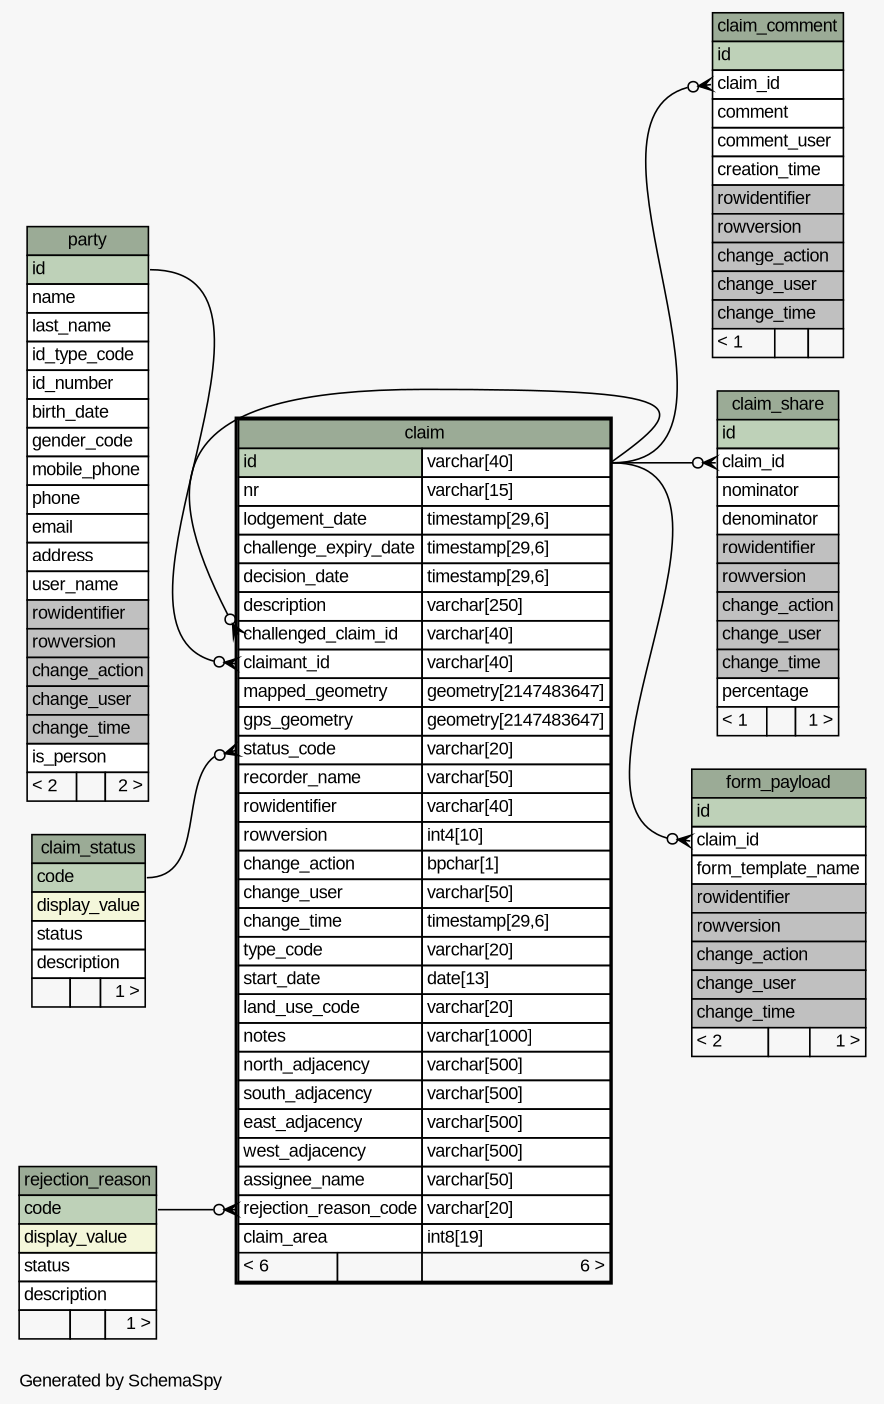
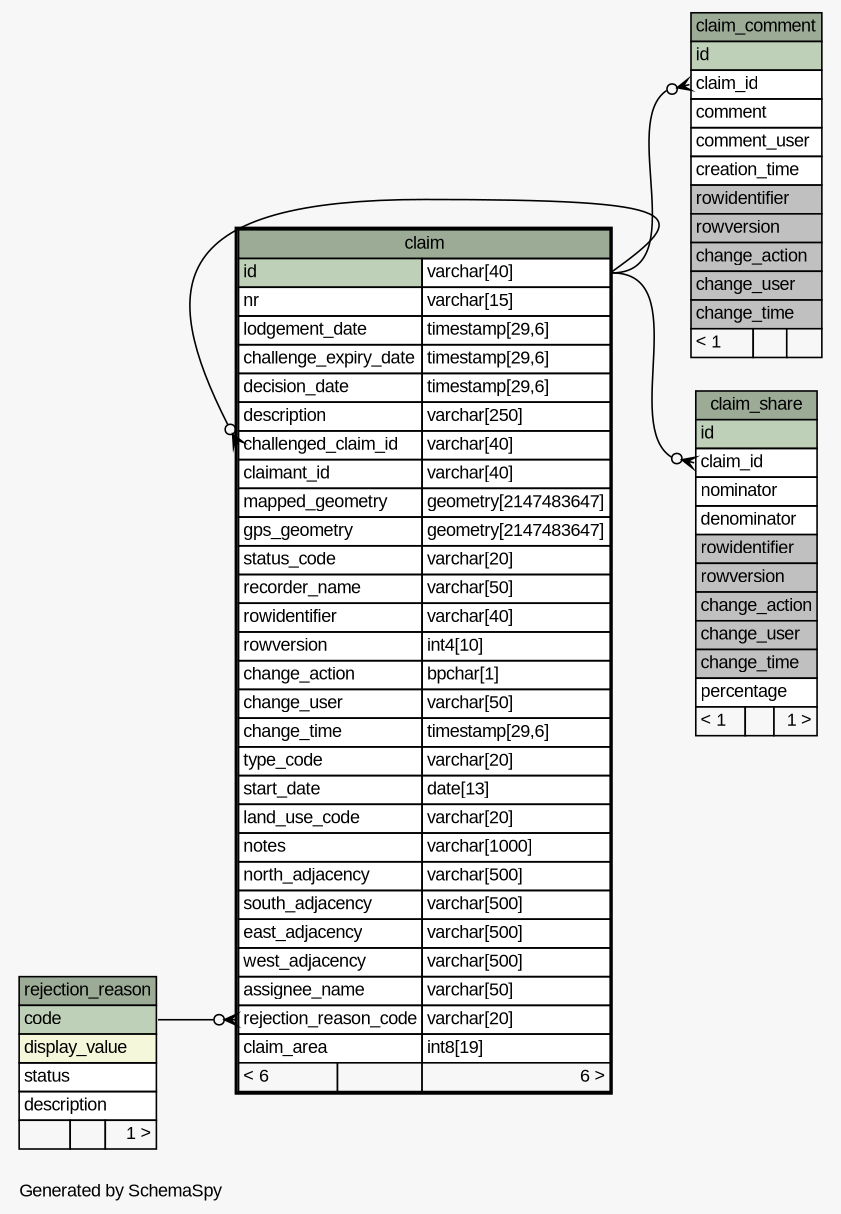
node "party": removed
node "form_payload": removed
node "claim_status": removed
